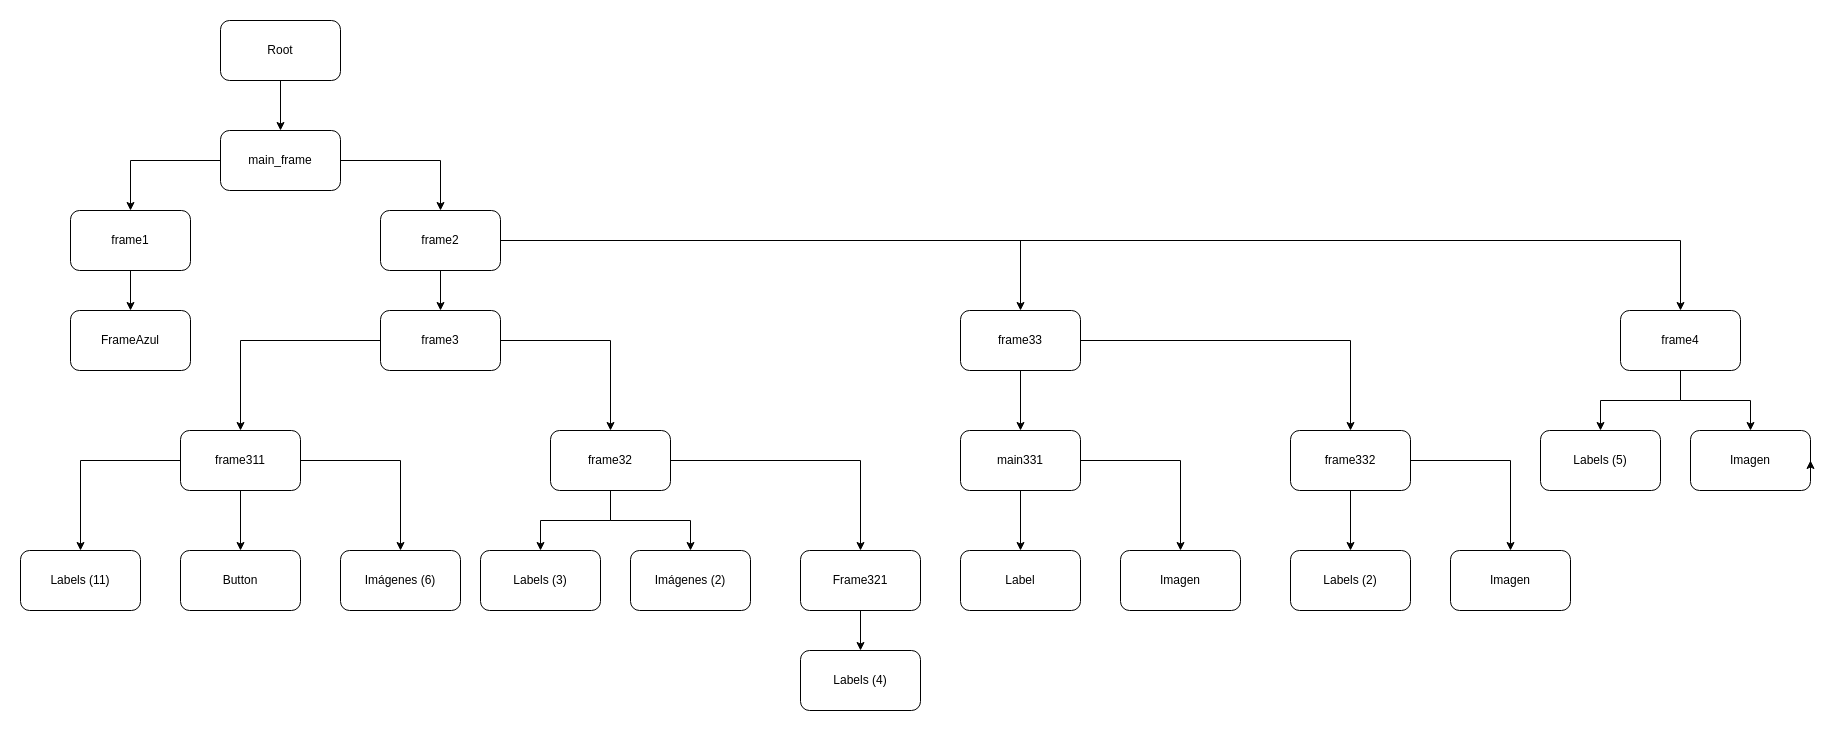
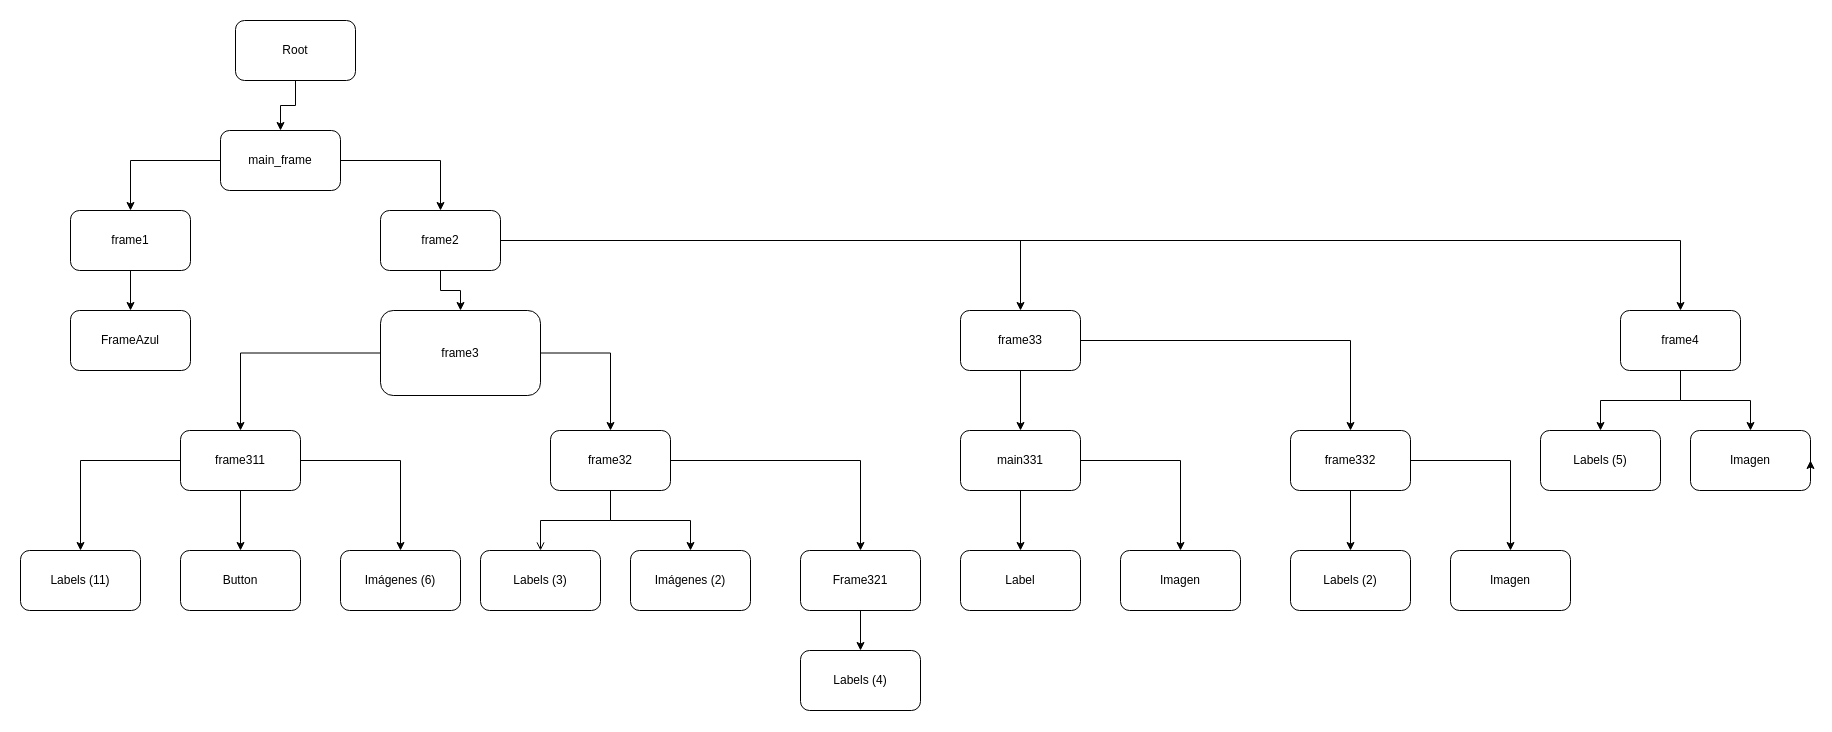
node "Root": moved (281, 51) -> (296, 51)
node "frame3": size 120x60 -> 160x85
edge "frame32" -> "Labels (3)": arrowhead classic -> open
